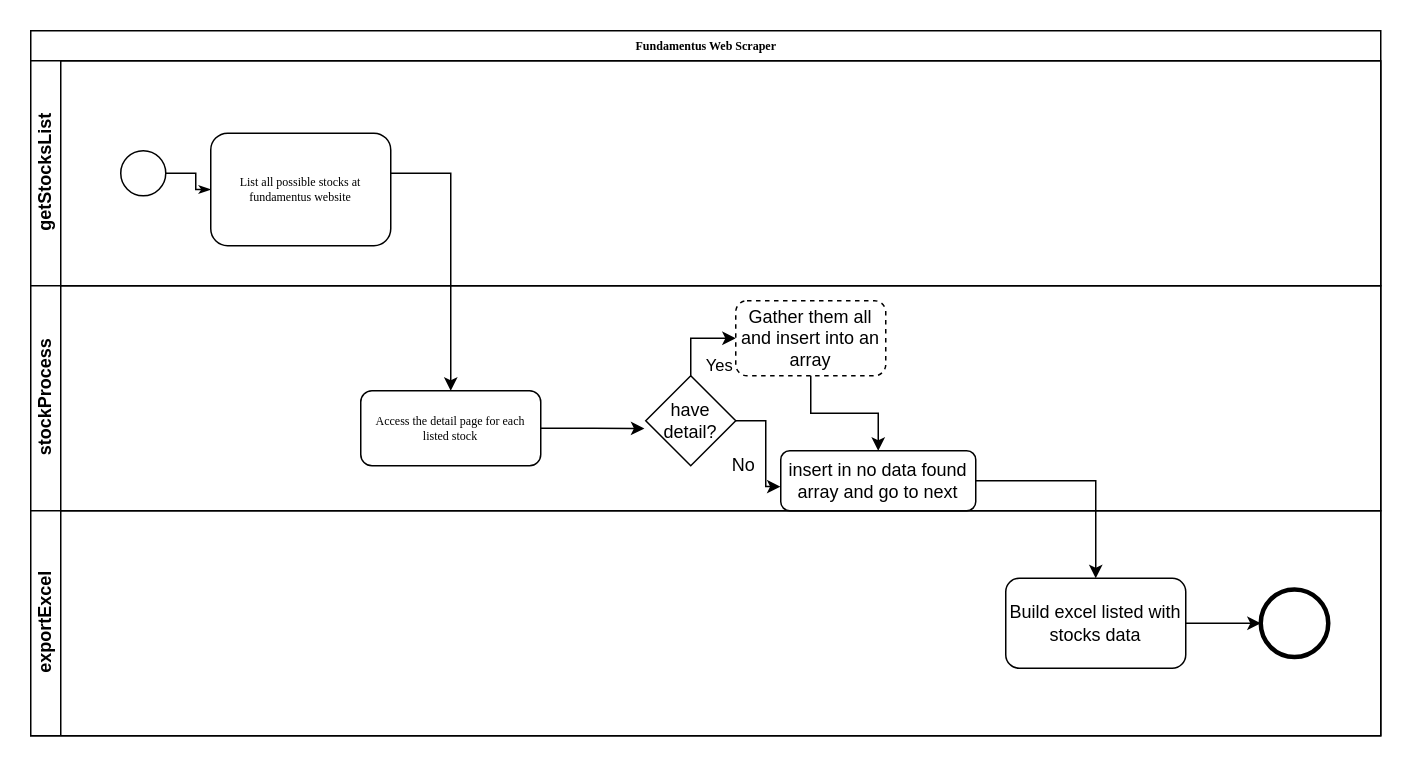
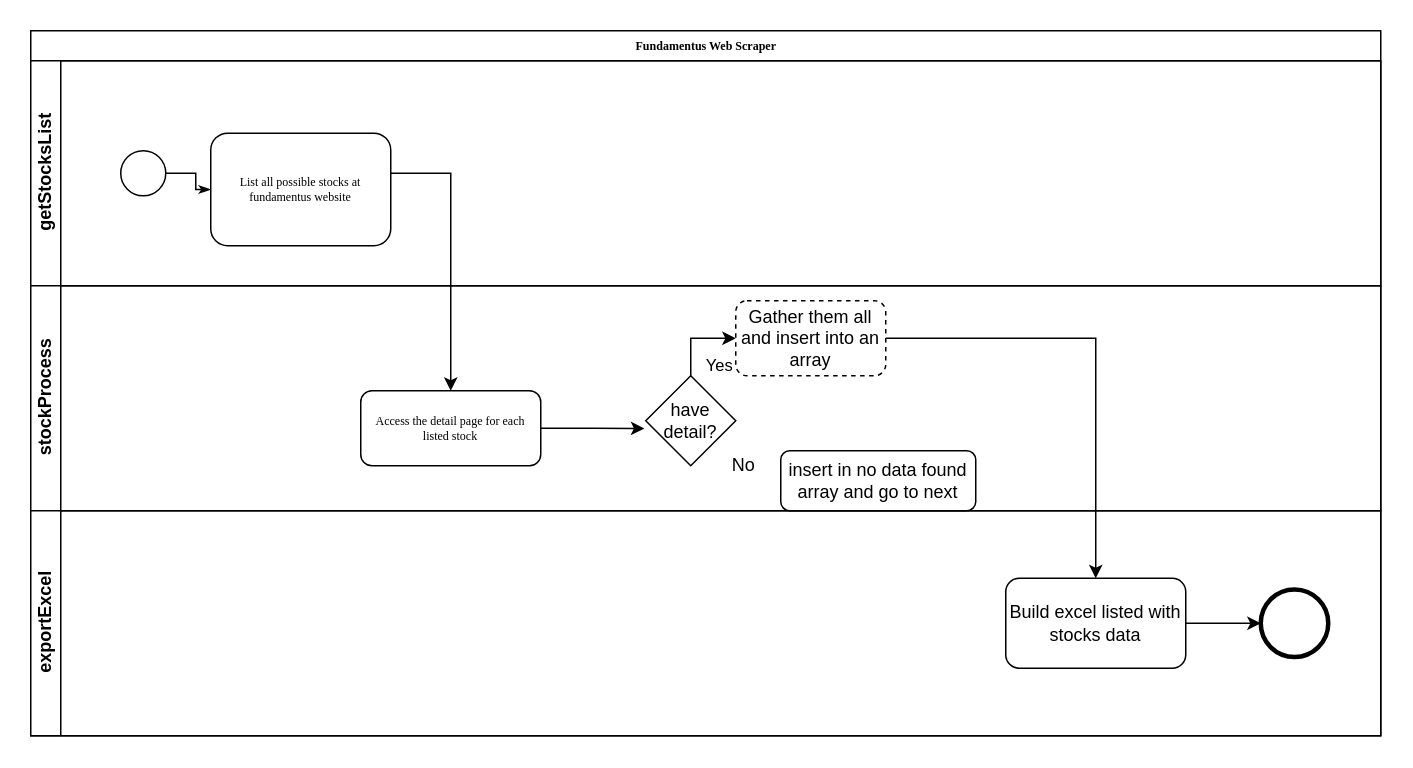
edge "Gather them all and insert into an array" -> "insert in no data found array and go to next": now "Gather them all and insert into an array" -> "Build excel listed with stocks data"
edge "have detail?" -> "insert in no data found array and go to next": removed
edge "insert in no data found array and go to next" -> "Build excel listed with stocks data": removed
